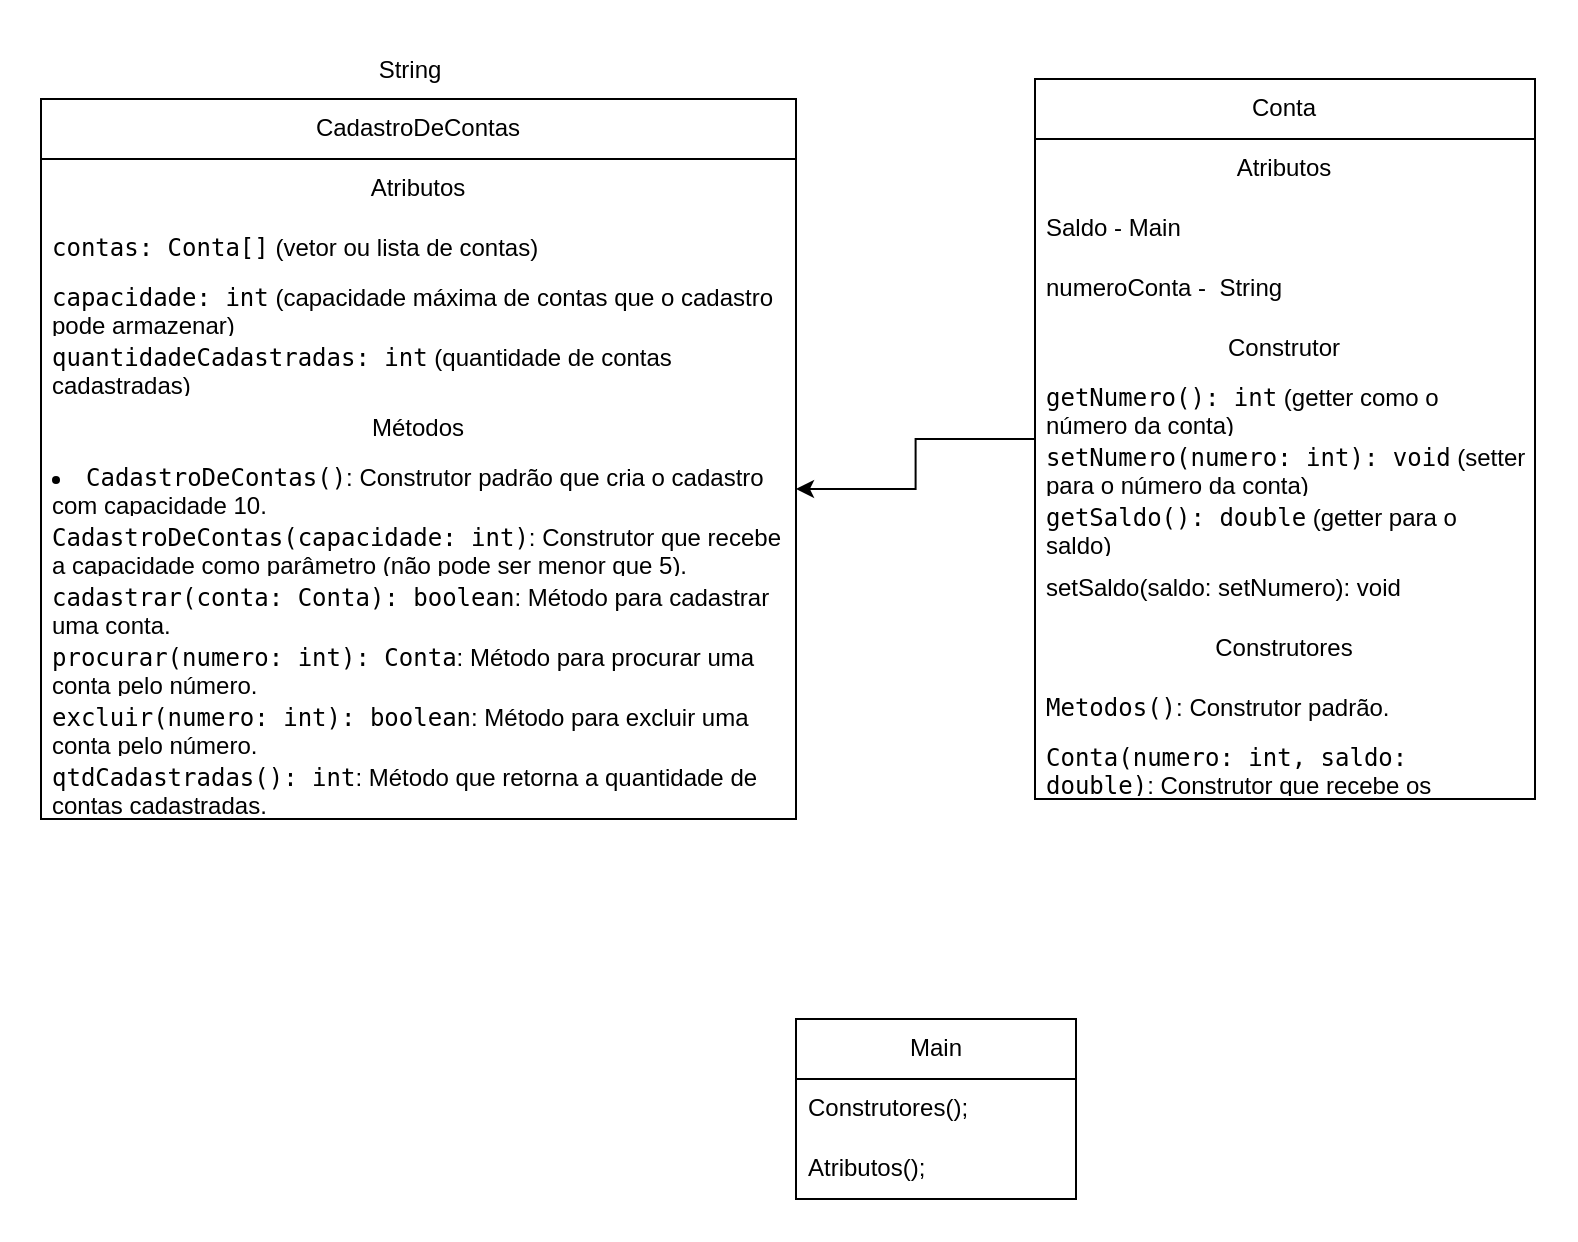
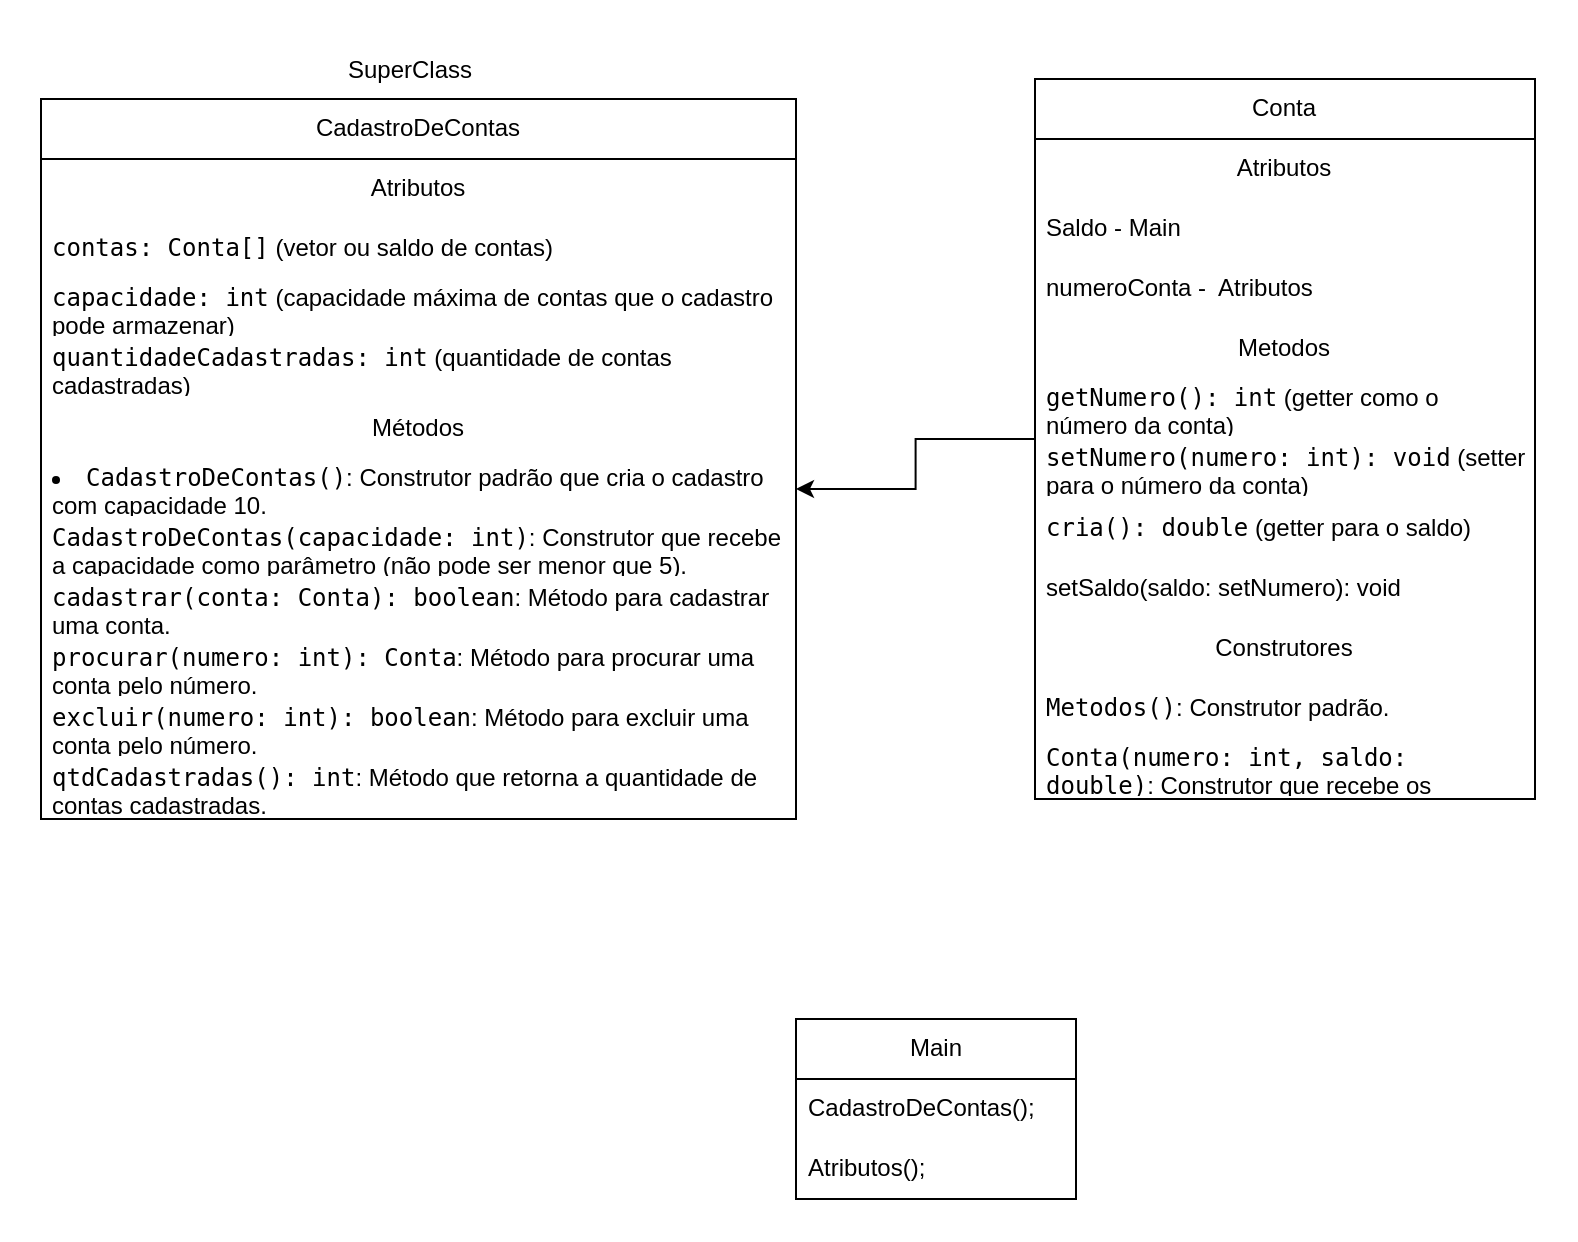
node "String": label "String" -> "SuperClass"
node "contas: Conta[] (vetor ou lista de contas)": label "contas: Conta[] (vetor ou lista de contas)" -> "contas: Conta[] (vetor ou saldo de contas)"
node "numeroConta - String": label "numeroConta - String" -> "numeroConta - Atributos"
node "Construtor": label "Construtor" -> "Metodos"
node "getSaldo(): double (getter para o saldo)": label "getSaldo(): double (getter para o saldo)" -> "cria(): double (getter para o saldo)"
node "Construtores();": label "Construtores();" -> "CadastroDeContas();"
